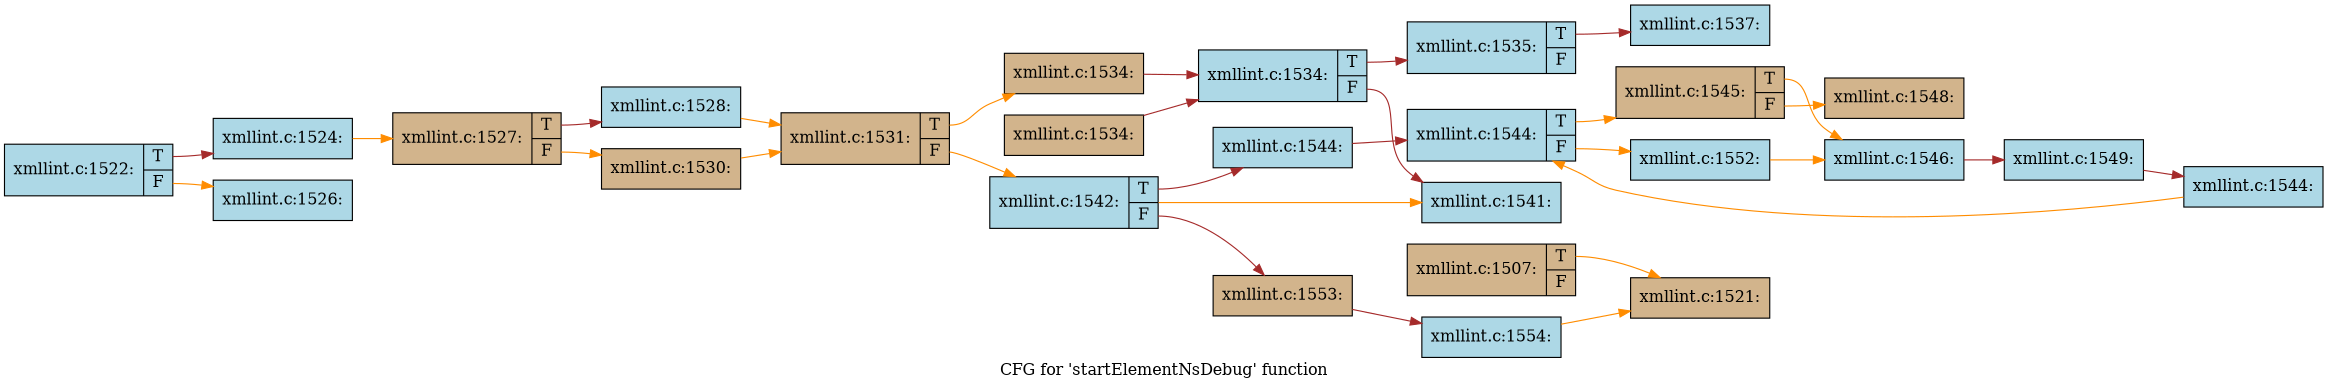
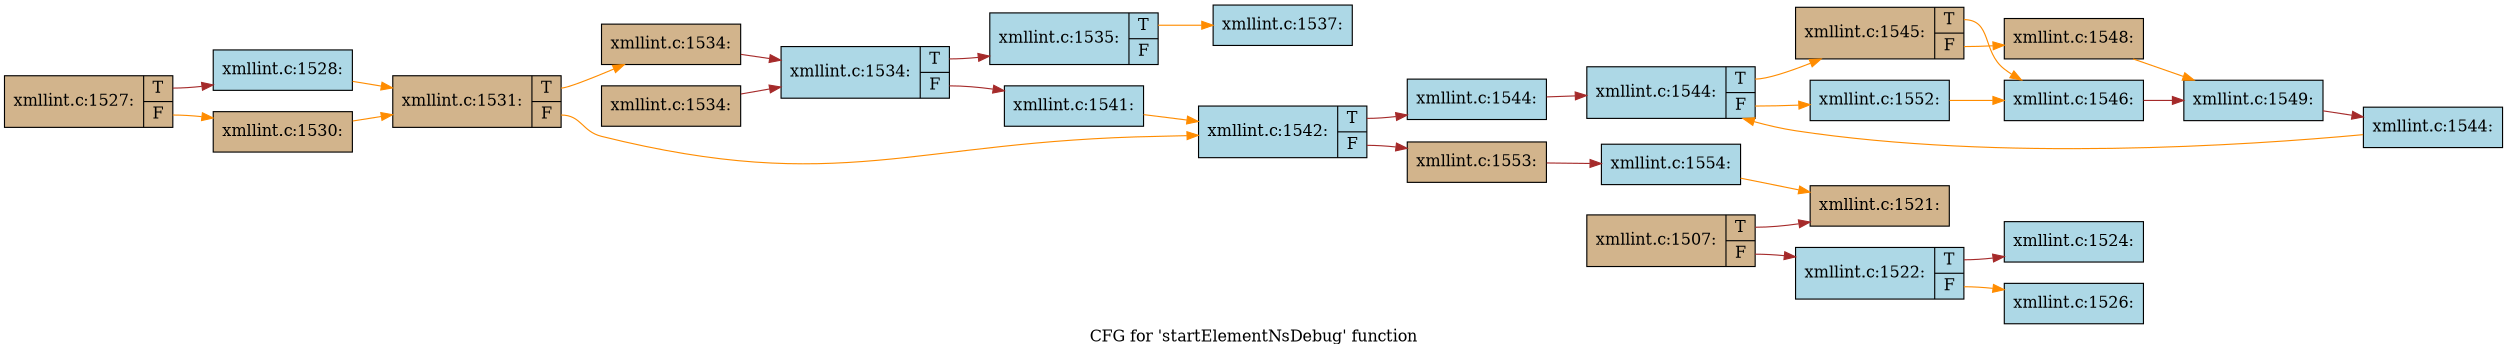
edge "xmllint.c:1535:" -> "xmllint.c:1537:": color brown -> darkorange
edge "xmllint.c:1548:" -> "xmllint.c:1549:": added
edge "xmllint.c:1524:" -> "xmllint.c:1527:": removed
edge "xmllint.c:1542:" -> "xmllint.c:1541:": reversed
edge "xmllint.c:1507:" -> "xmllint.c:1522:": added
edge "xmllint.c:1507:" -> "xmllint.c:1521:": color darkorange -> brown
